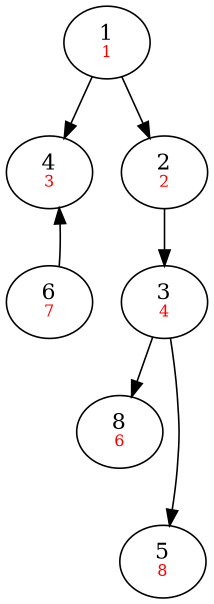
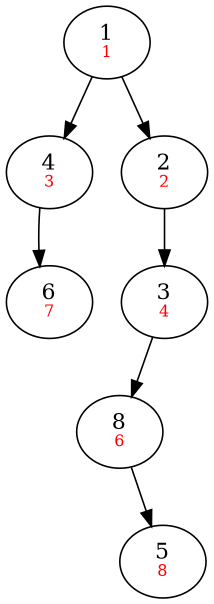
edge "6" -> "4": reversed
edge "3" -> "5": now "8" -> "5"
